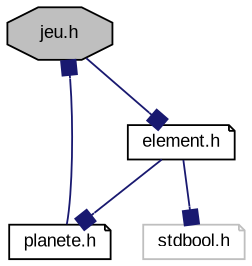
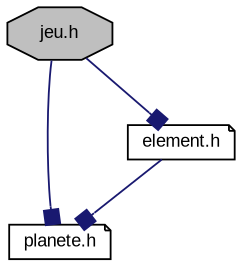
edge "planete.h" -> "jeu.h": reversed
node "stdbool.h": removed
